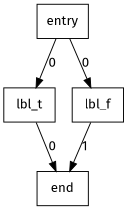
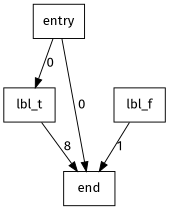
edge "entry" -> "lbl_f": now "entry" -> "end"
edge "lbl_t" -> "end": label "0" -> "8"
